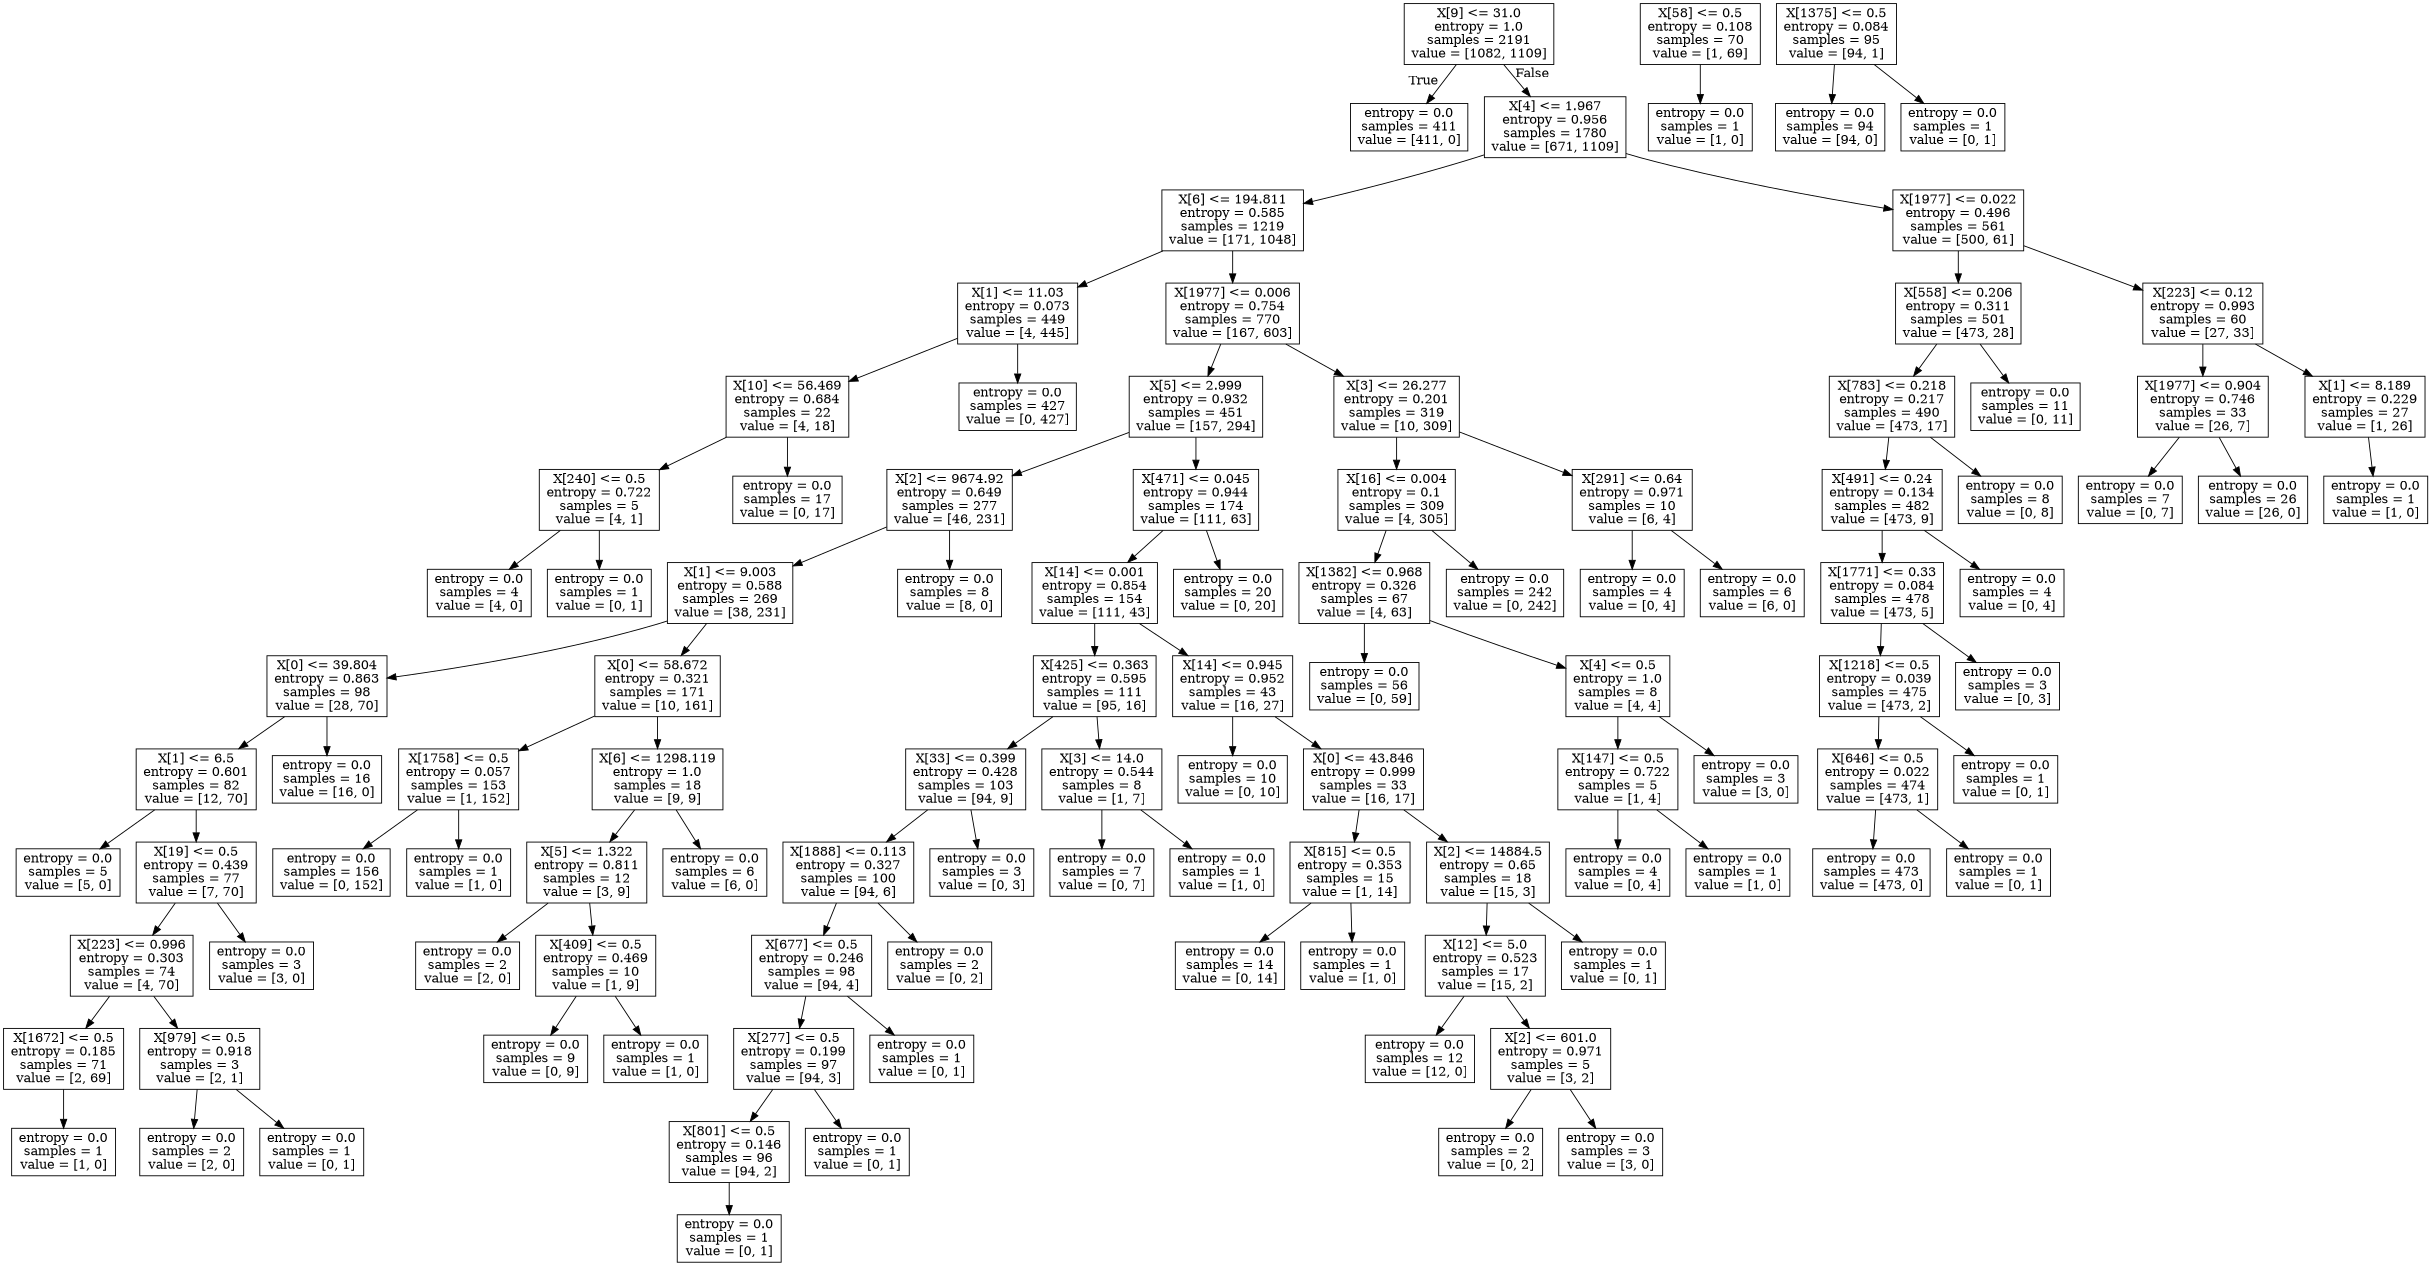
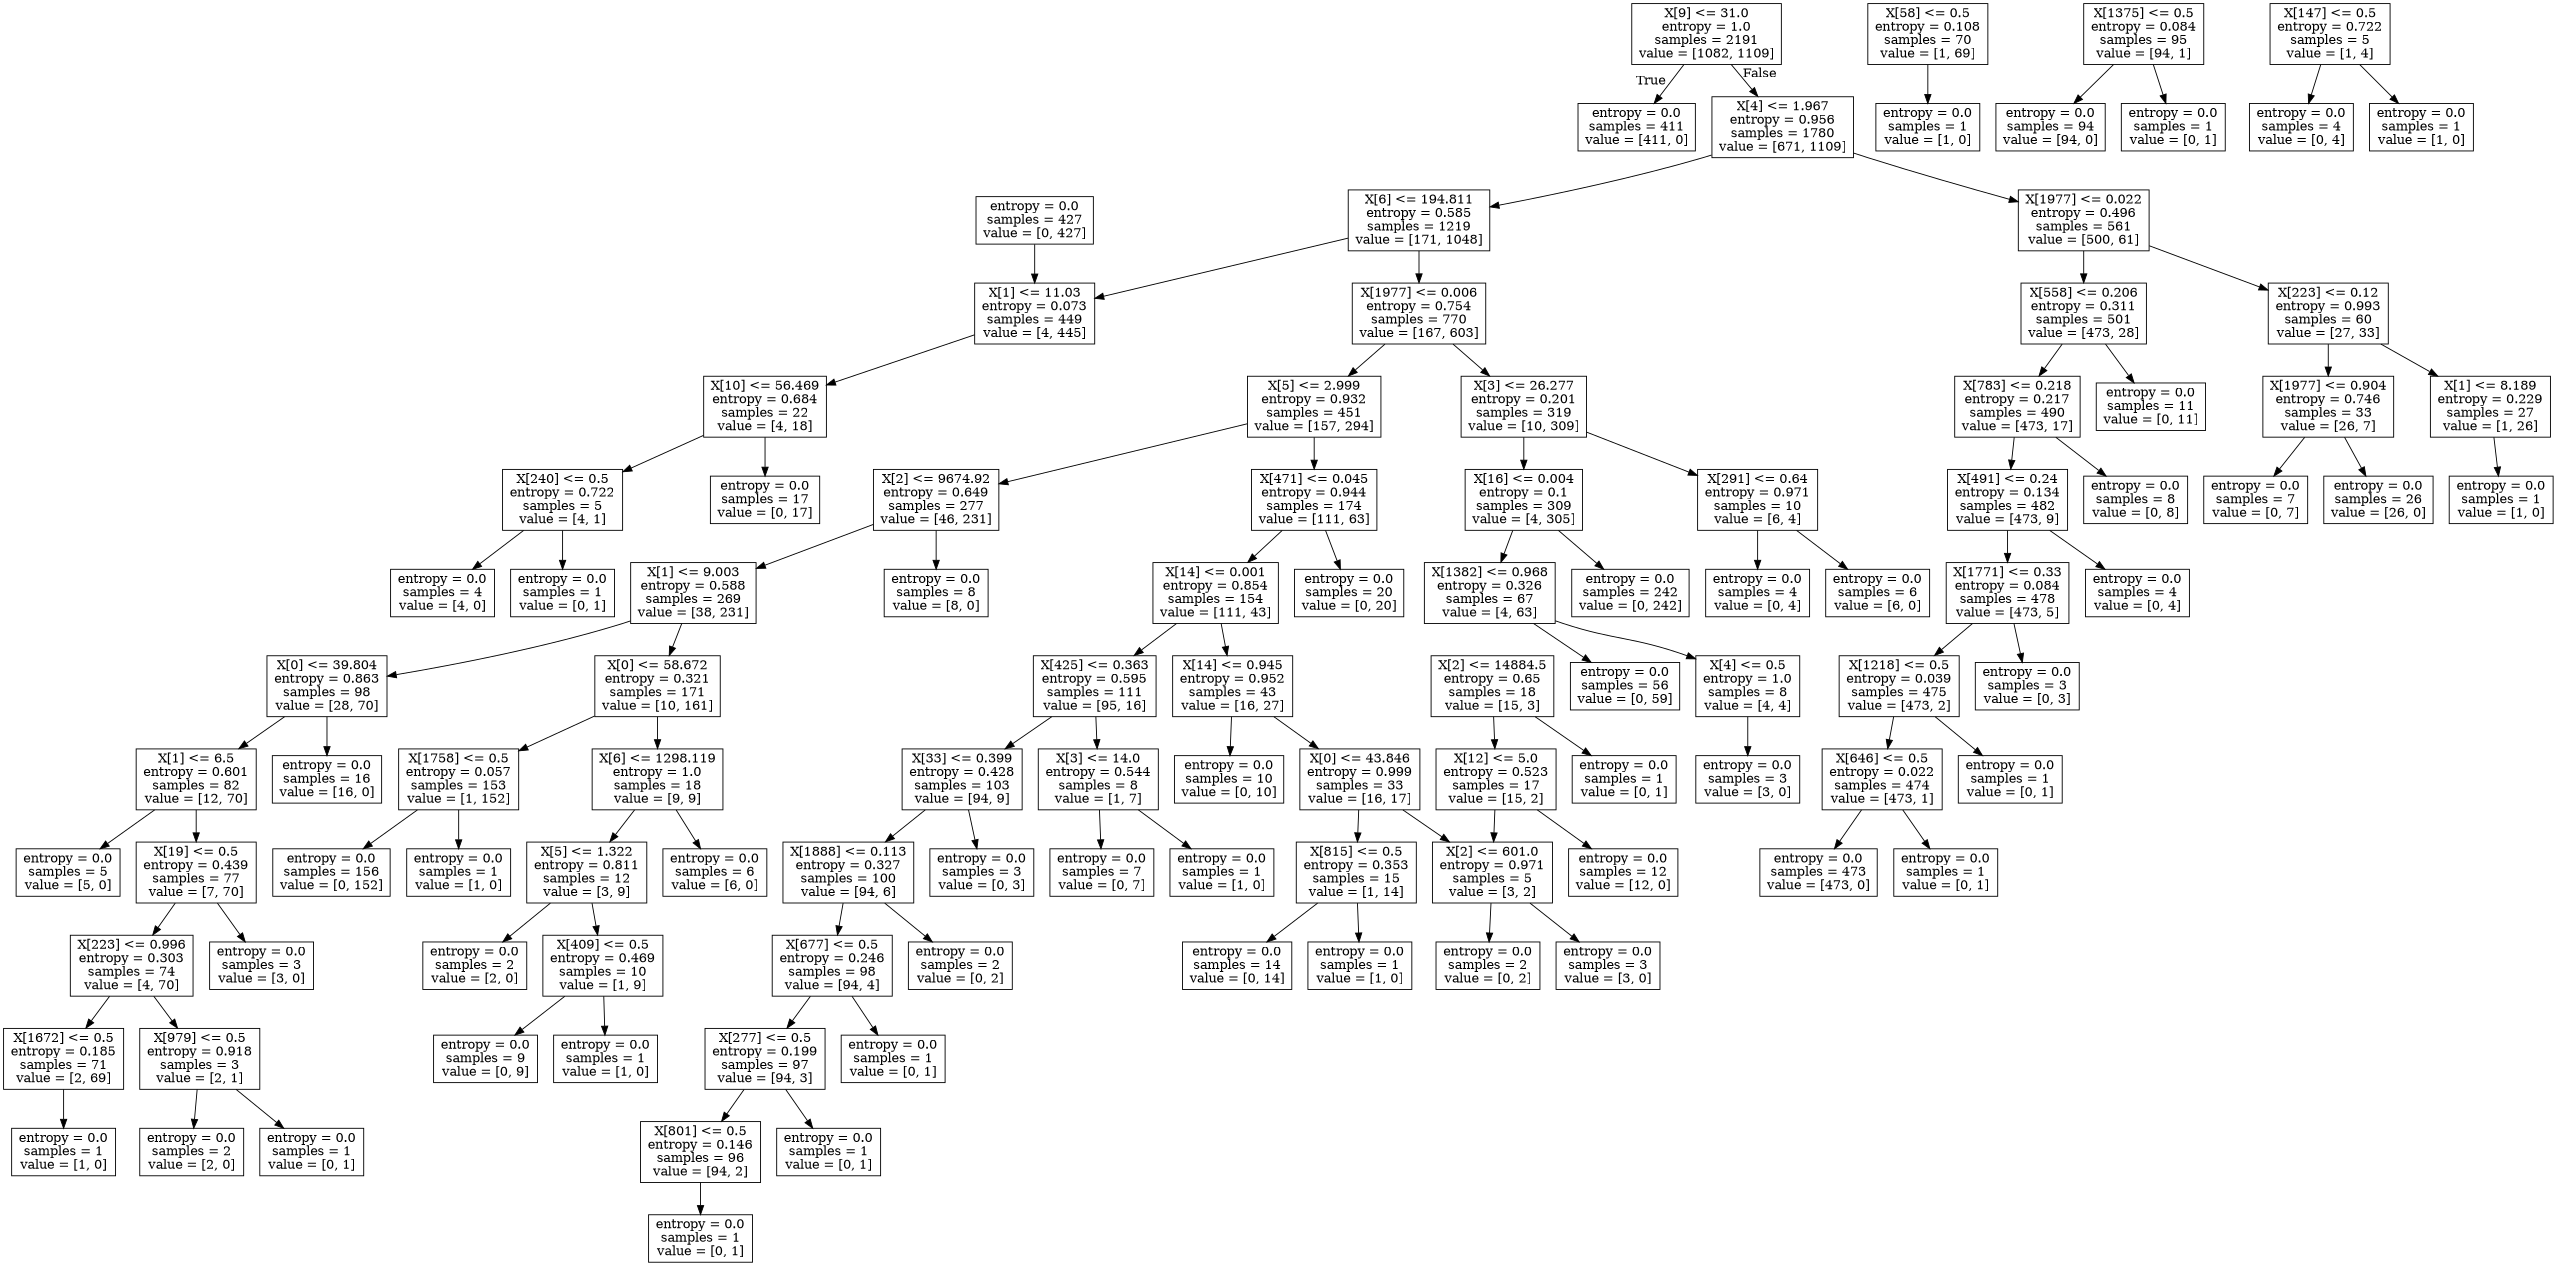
edge "X[1] <= 11.03 entropy = 0.073 samples = 449 value = [4, 445]" -> "entropy = 0.0 samples = 427 value = [0, 427]": reversed
edge "X[4] <= 0.5 entropy = 1.0 samples = 8 value = [4, 4]" -> "X[147] <= 0.5 entropy = 0.722 samples = 5 value = [1, 4]": removed
edge "X[0] <= 43.846 entropy = 0.999 samples = 33 value = [16, 17]" -> "X[2] <= 14884.5 entropy = 0.65 samples = 18 value = [15, 3]": now "X[0] <= 43.846 entropy = 0.999 samples = 33 value = [16, 17]" -> "X[2] <= 601.0 entropy = 0.971 samples = 5 value = [3, 2]"
